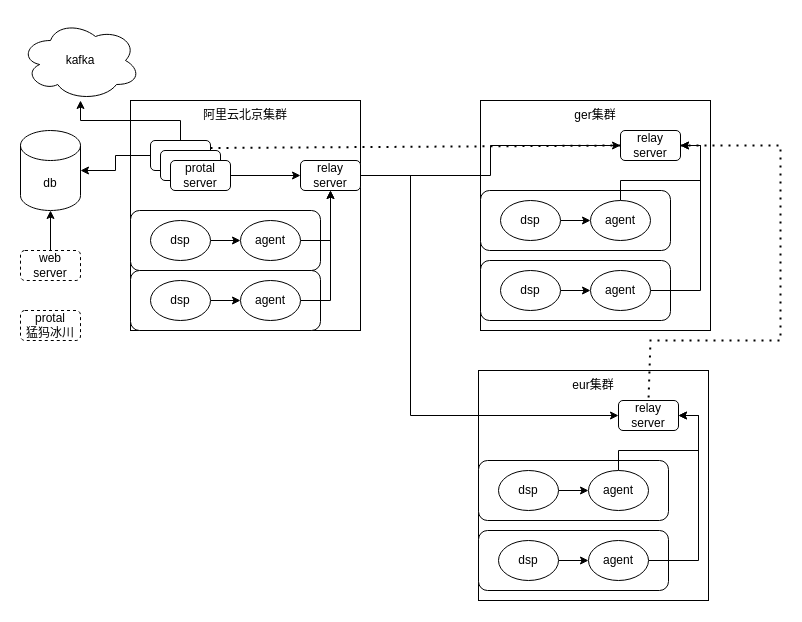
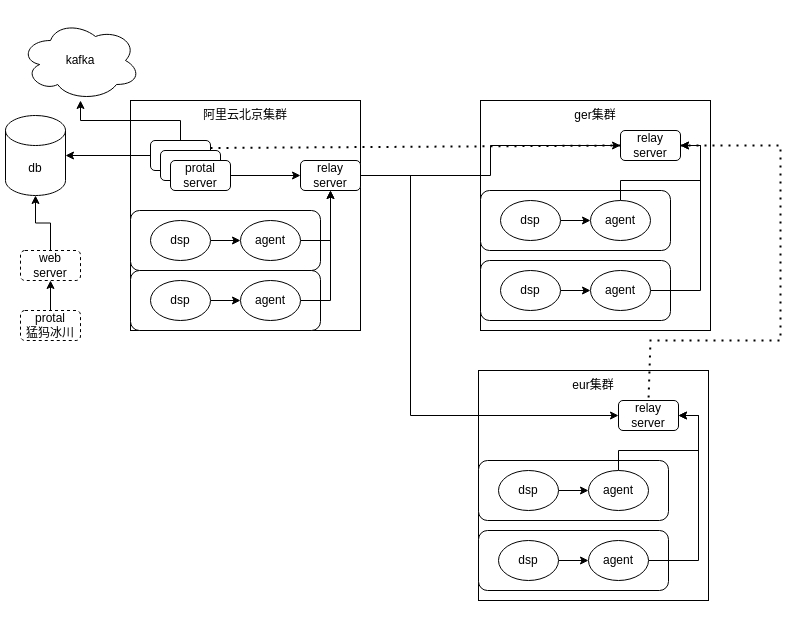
node "db": moved (51, 171) -> (36, 156)
edge "protal 猛犸冰川" -> "web server": added
